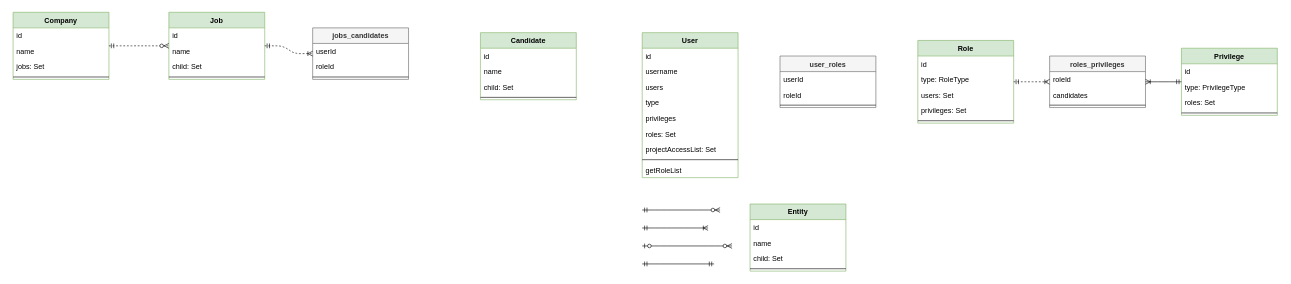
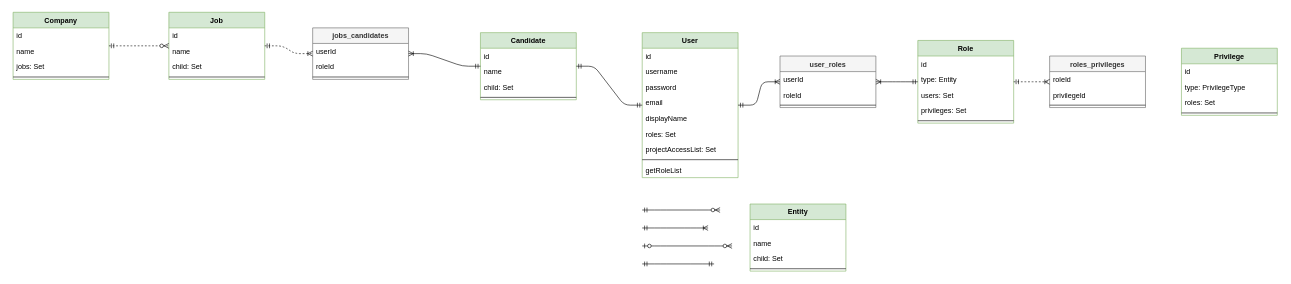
edge "jobs_candidates" -- "Candidate": added
node "type: RoleType": label "type: RoleType" -> "type: Entity"
edge "user_roles" -- "Role": added
edge "roles_privileges" -- "Privilege": removed
edge "Candidate" -- "User": added
node "users": label "users" -> "password"
edge "user_roles" -- "User": added
node "candidates": label "candidates" -> "privilegeId"
node "type": label "type" -> "email"
node "privileges": label "privileges" -> "displayName"
